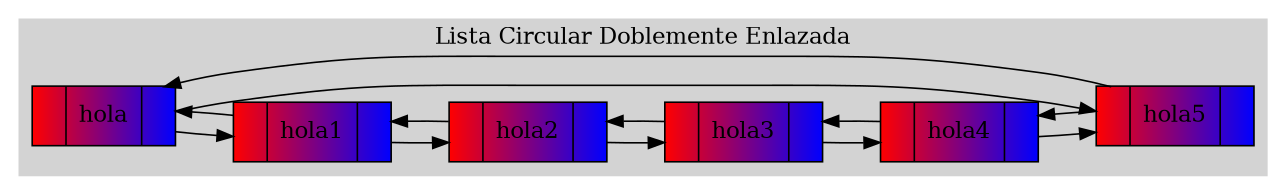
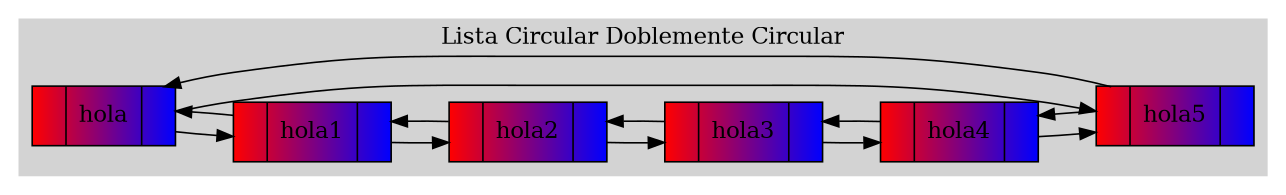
cluster "Lista Circular Doblemente Enlazada": label "Lista Circular Doblemente Enlazada" -> "Lista Circular Doblemente Circular"
